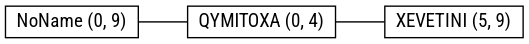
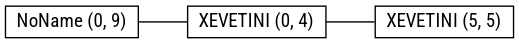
node "QYMITOXA (0, 4)": label "QYMITOXA (0, 4)" -> "XEVETINI (0, 4)"
node "XEVETINI (5, 9)": label "XEVETINI (5, 9)" -> "XEVETINI (5, 5)"
